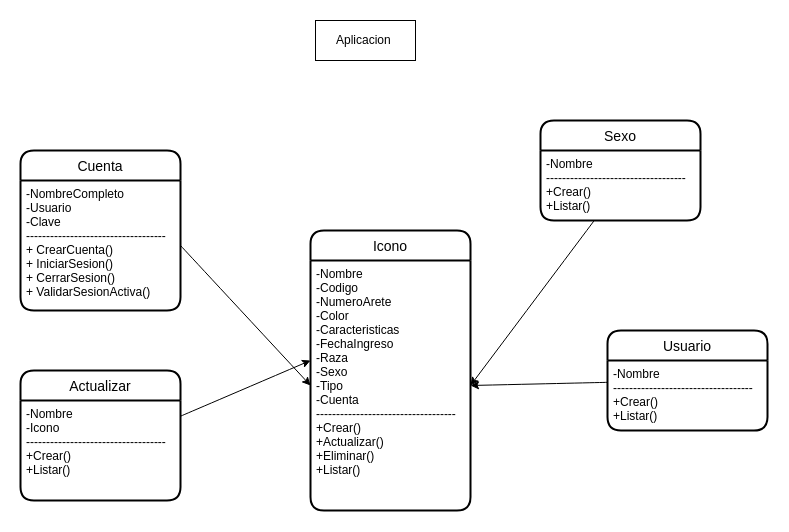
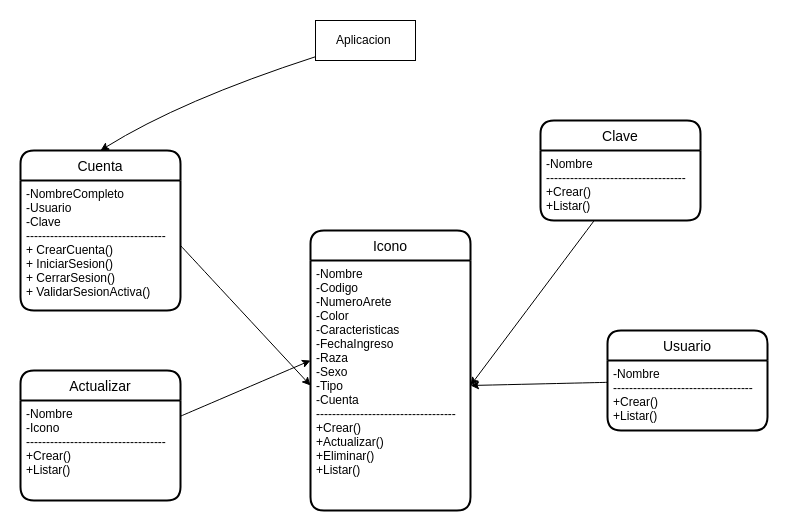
edge "Aplicacion" -> "Cuenta": added
node "Sexo": label "Sexo" -> "Clave"
